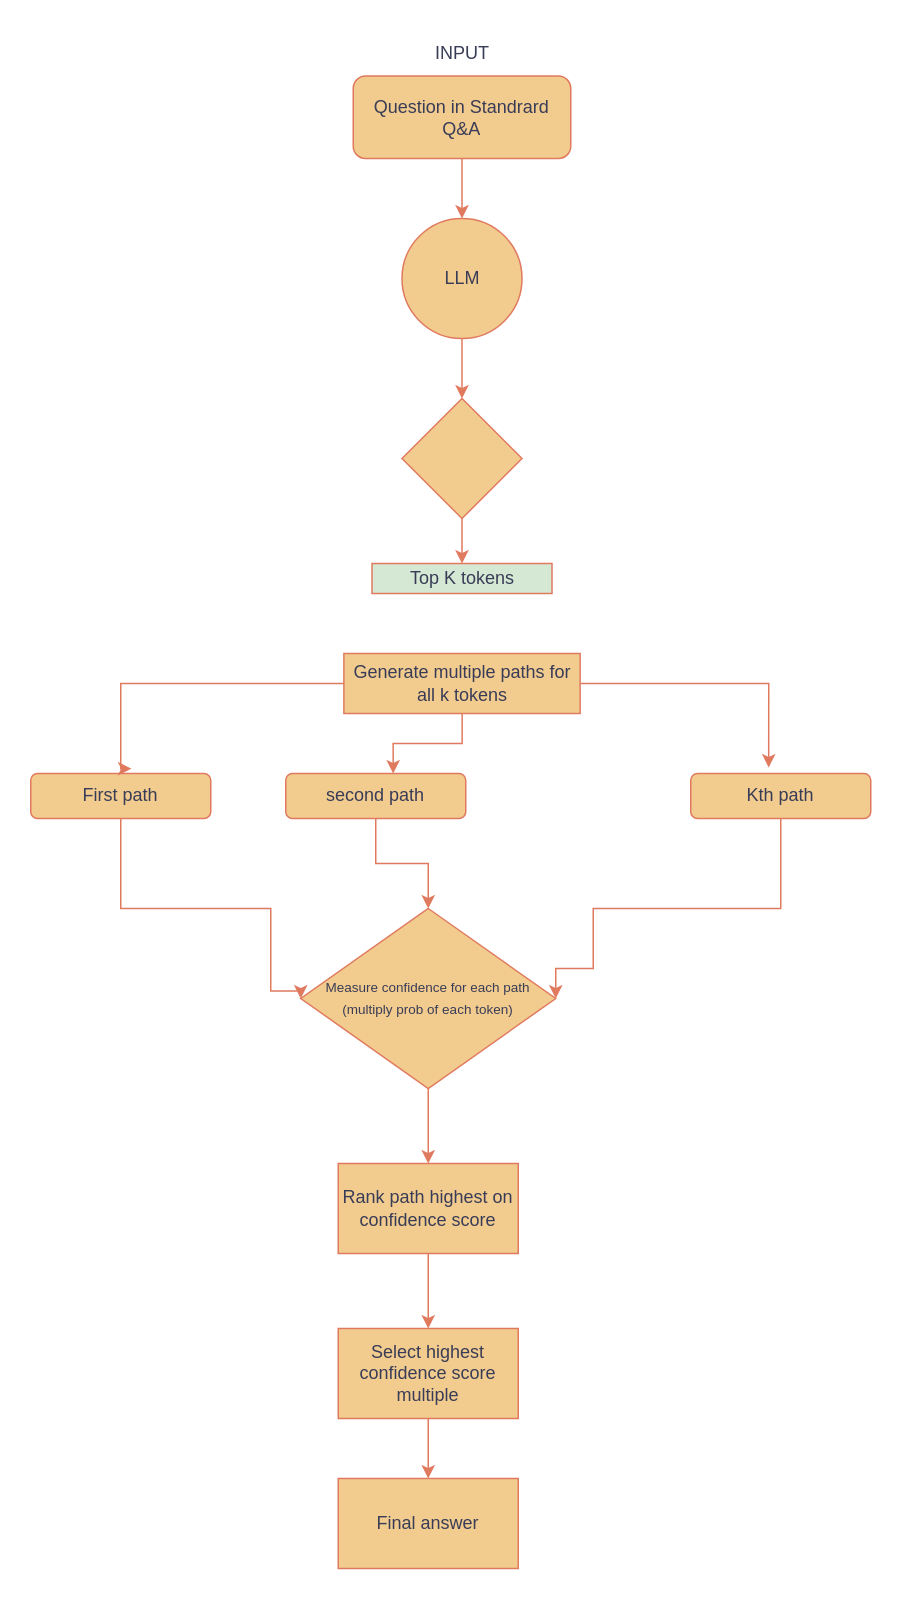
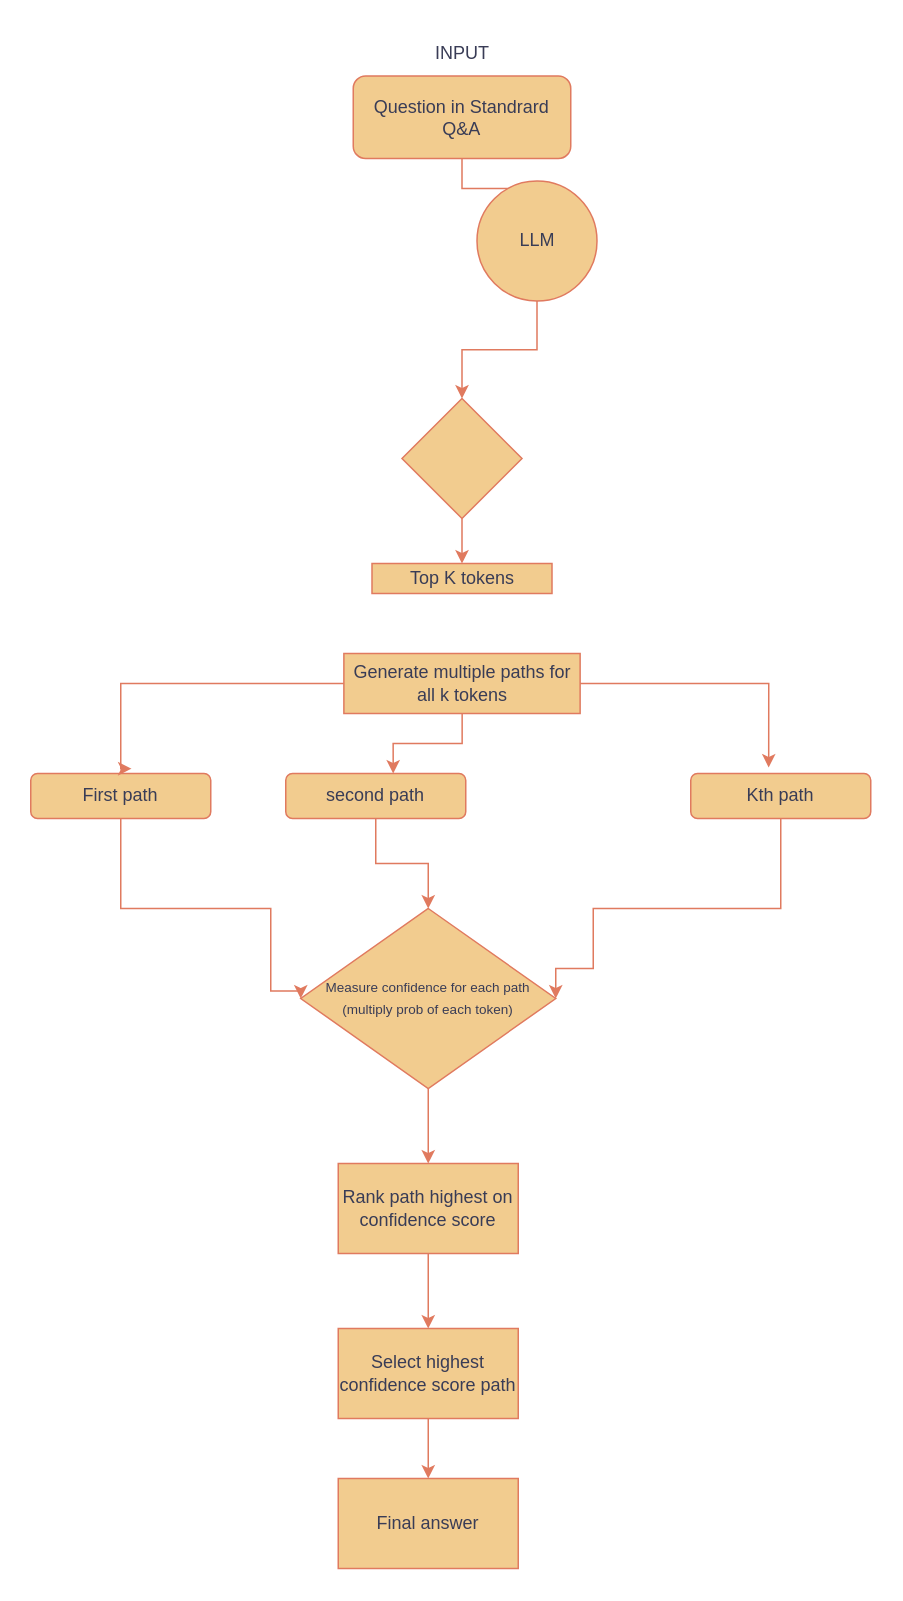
node "LLM": moved (462, 278) -> (537, 241)
node "Top K tokens": fillcolor #d5e8d4 -> #f2cc8f
node "Select highest confidence score multiple": label "Select highest confidence score multiple" -> "Select highest confidence score path"
